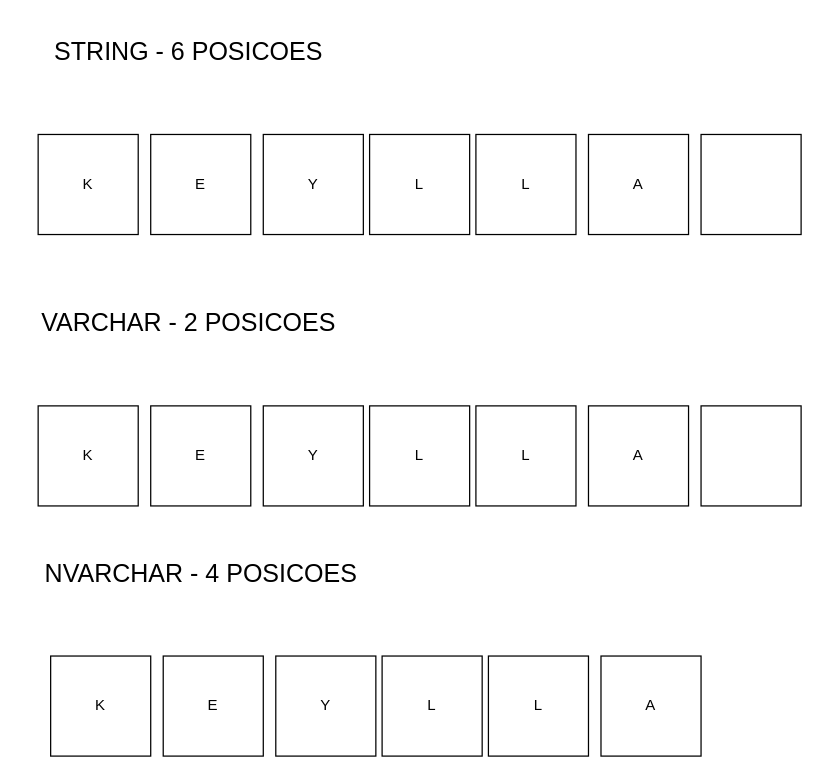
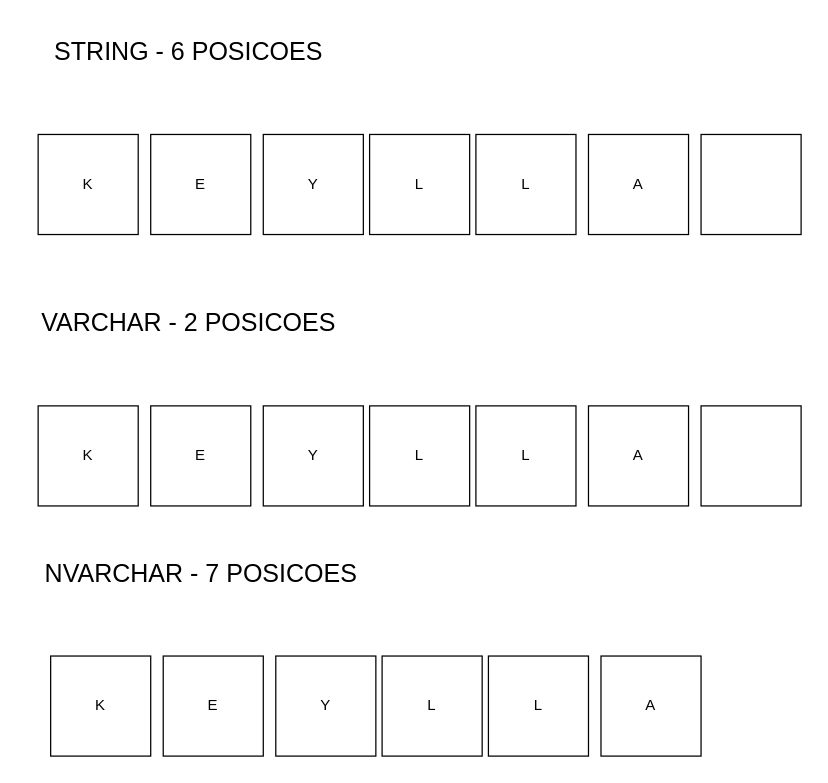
node "NVARCHAR - 4 POSICOES": label "NVARCHAR - 4 POSICOES" -> "NVARCHAR - 7 POSICOES"
